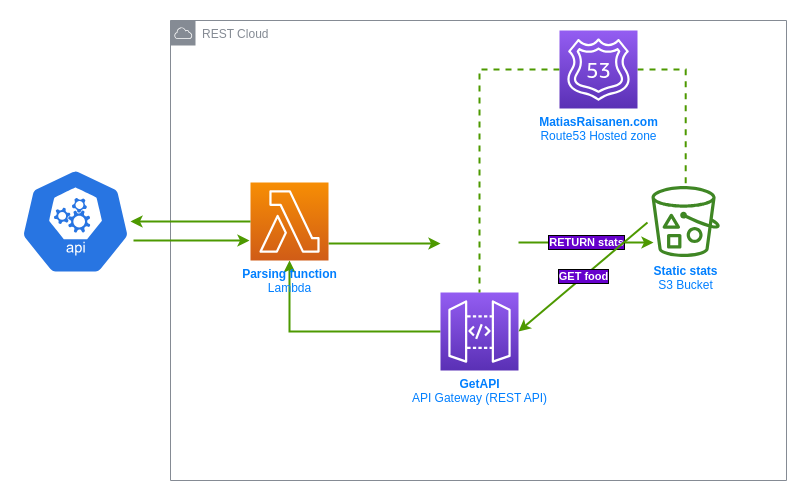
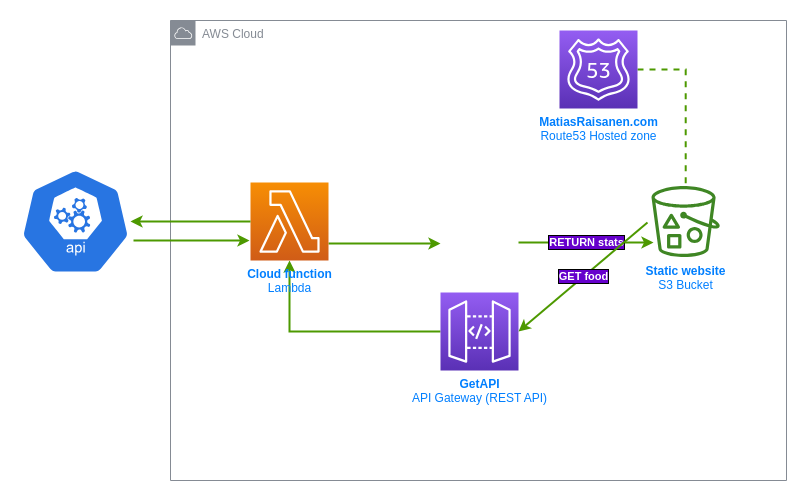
node "REST Cloud": label "REST Cloud" -> "AWS Cloud"
edge "MatiasRaisanen.com Route53 Hosted zone" -- "GetAPI API Gateway (REST API)": removed
node "Static stats S3 Bucket": label "Static stats S3 Bucket" -> "Static website S3 Bucket"
node "Parsing function Lambda": label "Parsing function Lambda" -> "Cloud function Lambda"
